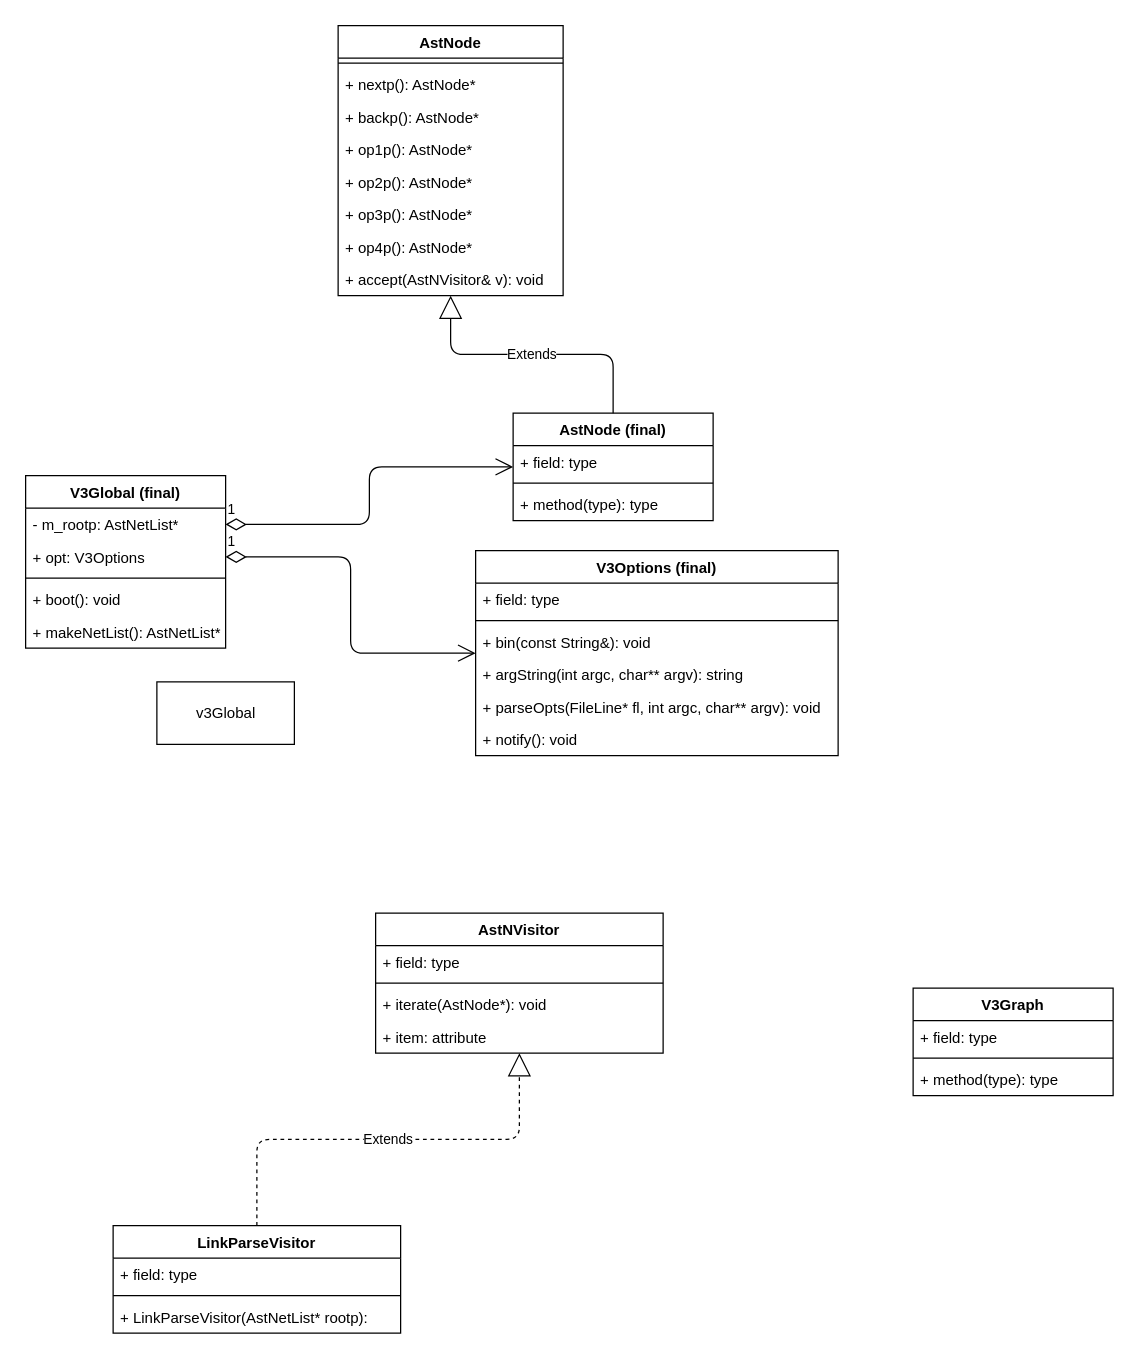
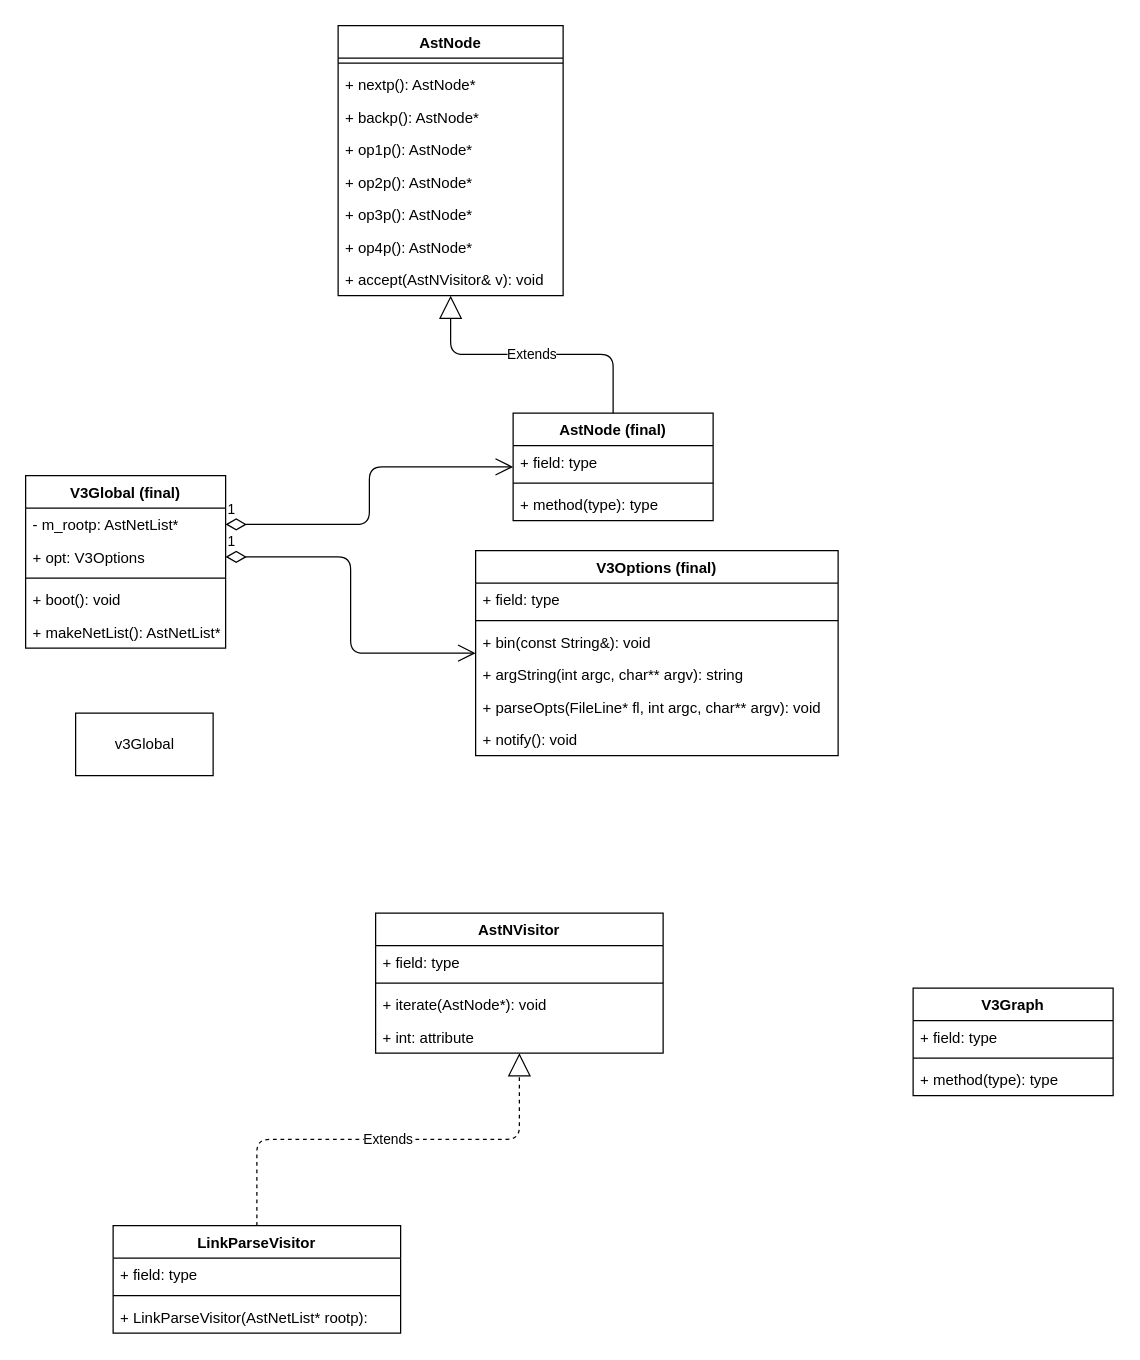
node "v3Global": moved (226, 713) -> (144, 744)
node "+ item: attribute": label "+ item: attribute" -> "+ int: attribute"
